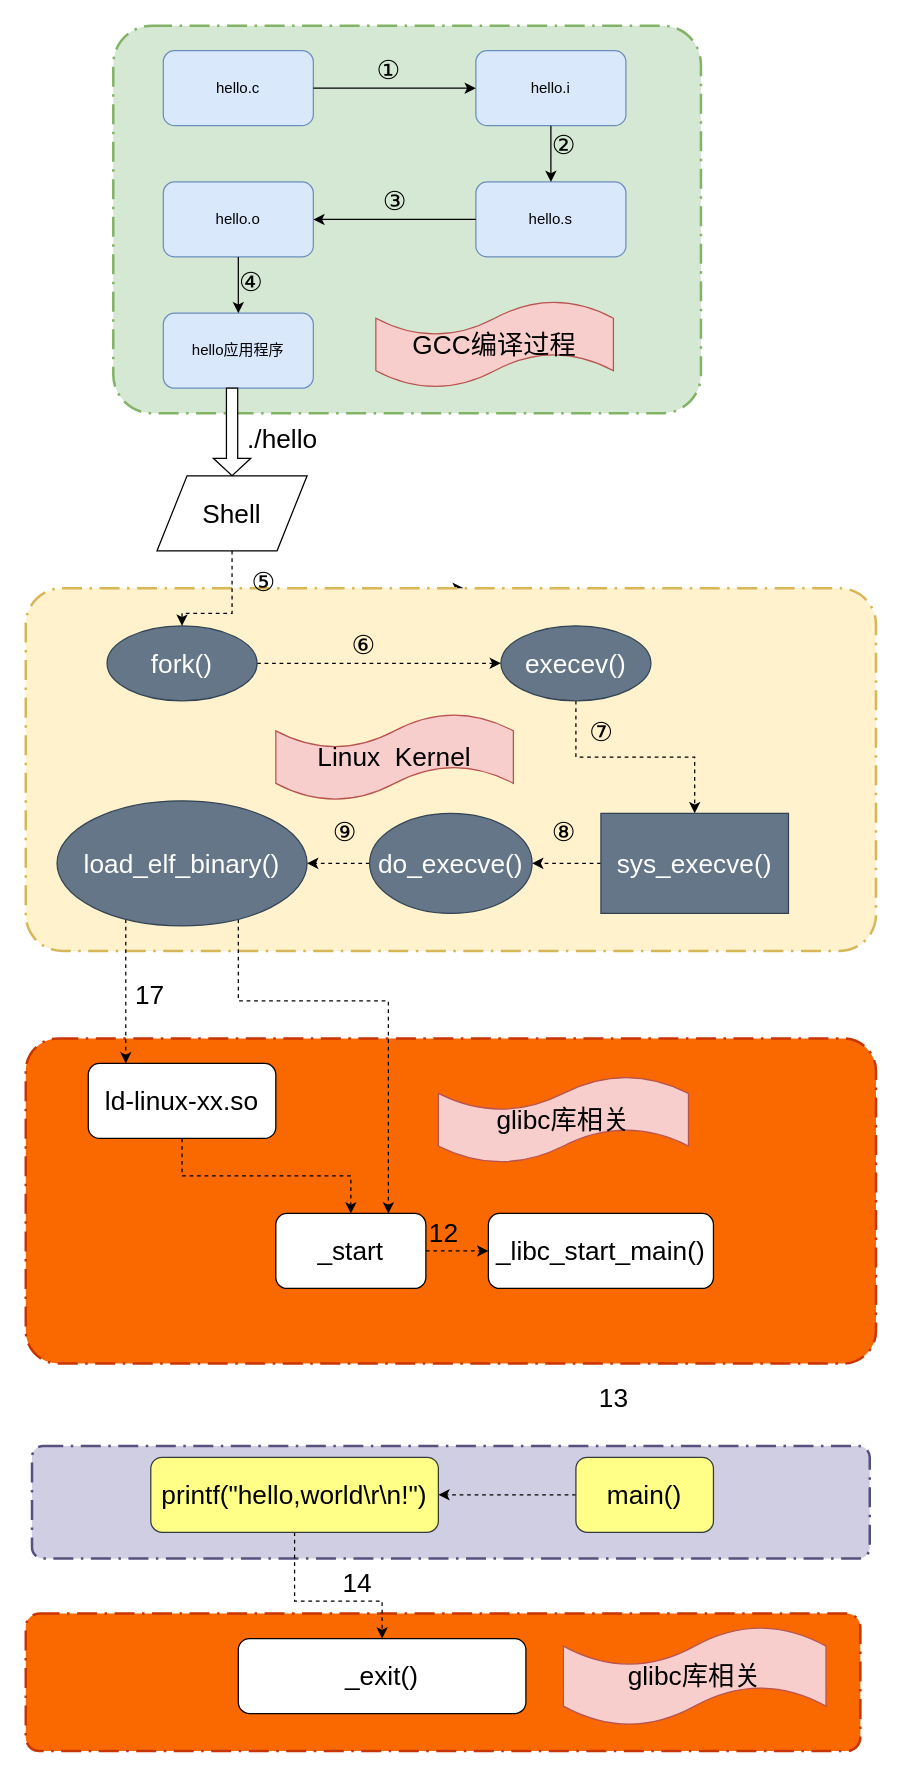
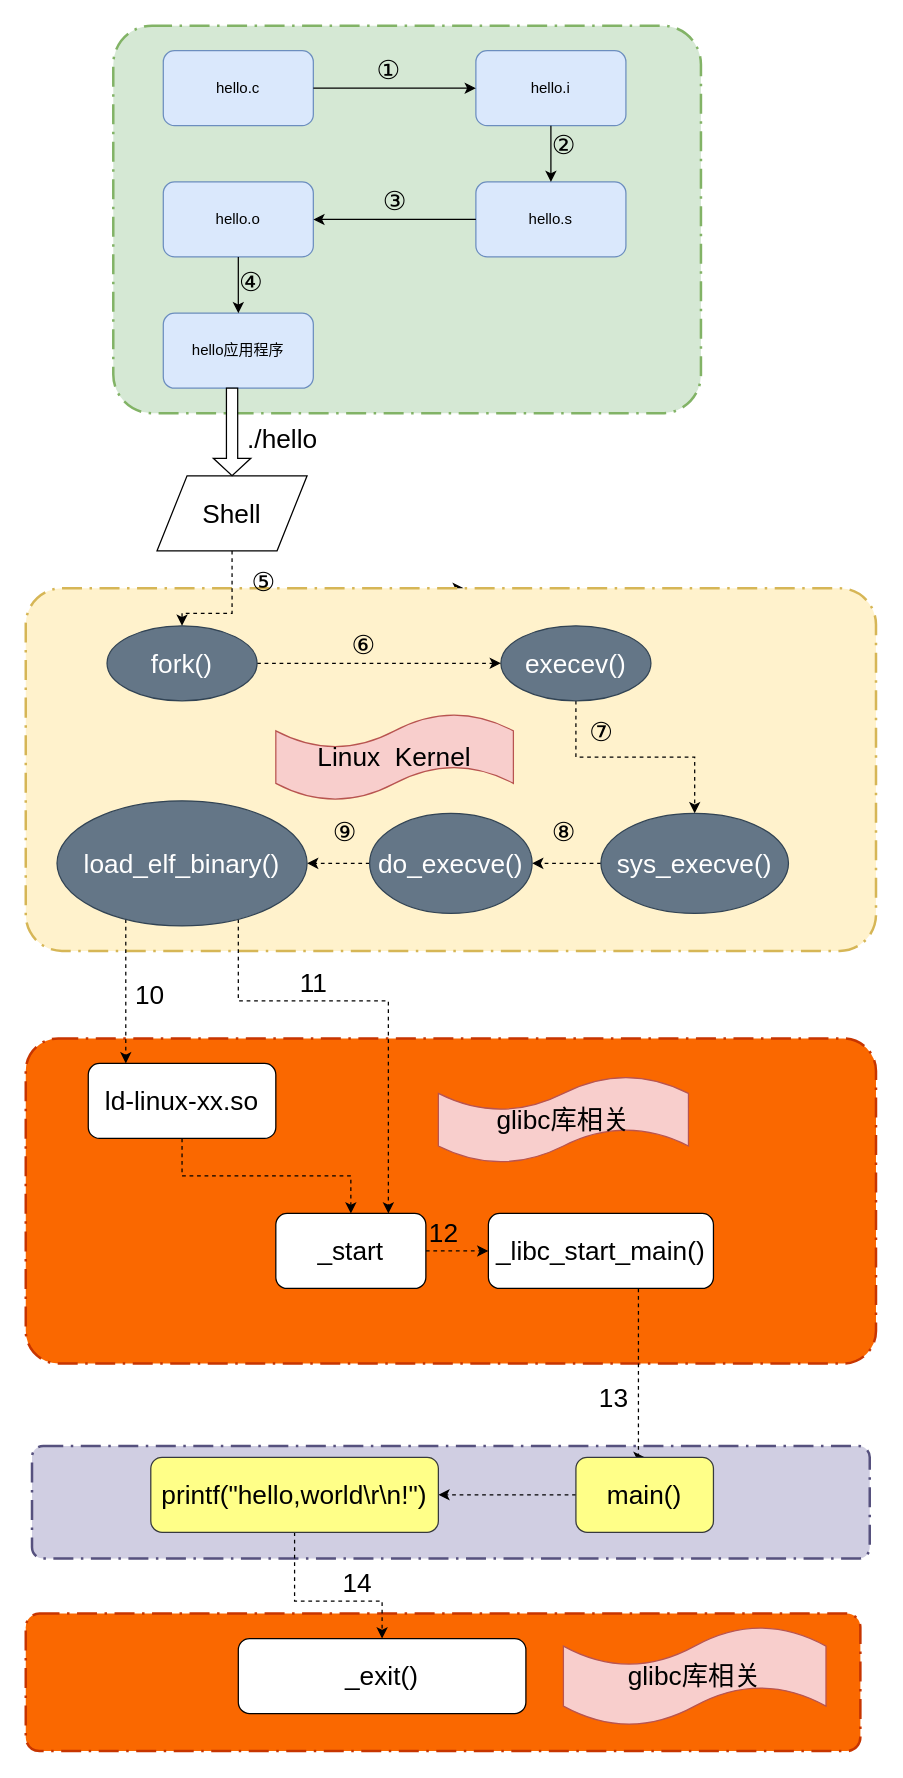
node "GCC编译过程": removed
node "sys_execve()": shape rectangle -> ellipse
node "11": added
node "17": label "17" -> "10"
edge "_libc_start_main()" -> "main()": added
